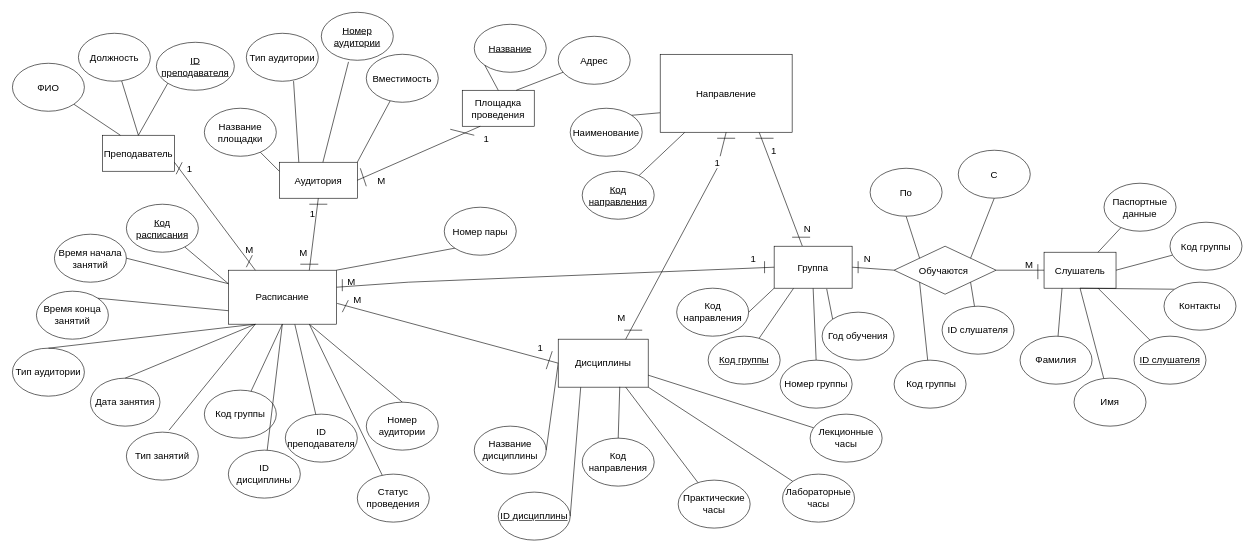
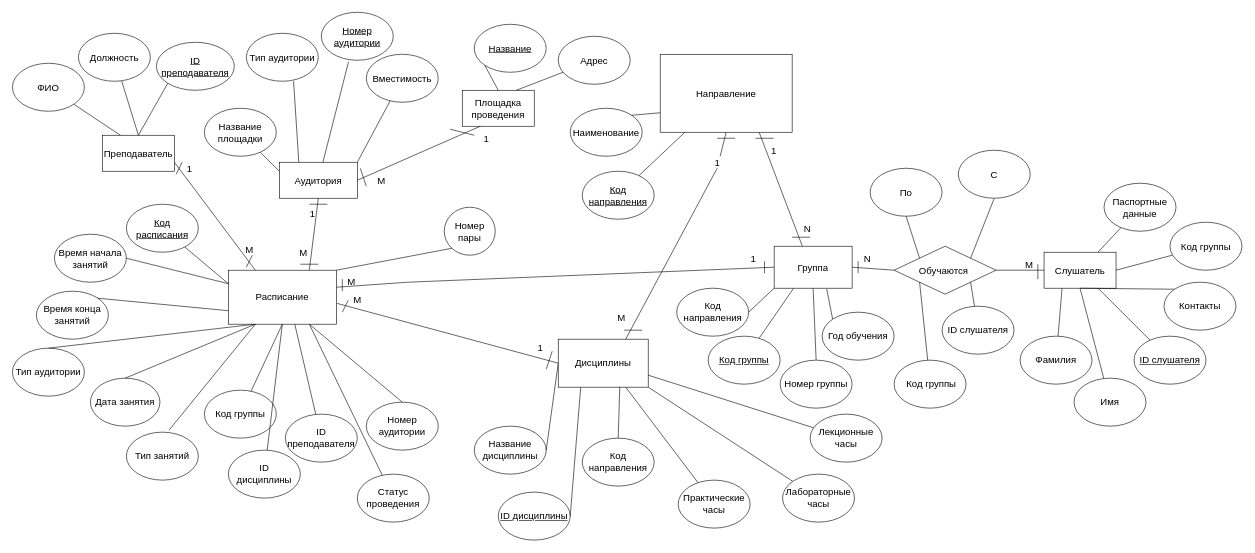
node "Номер пары": size 72x48 -> 51x48
